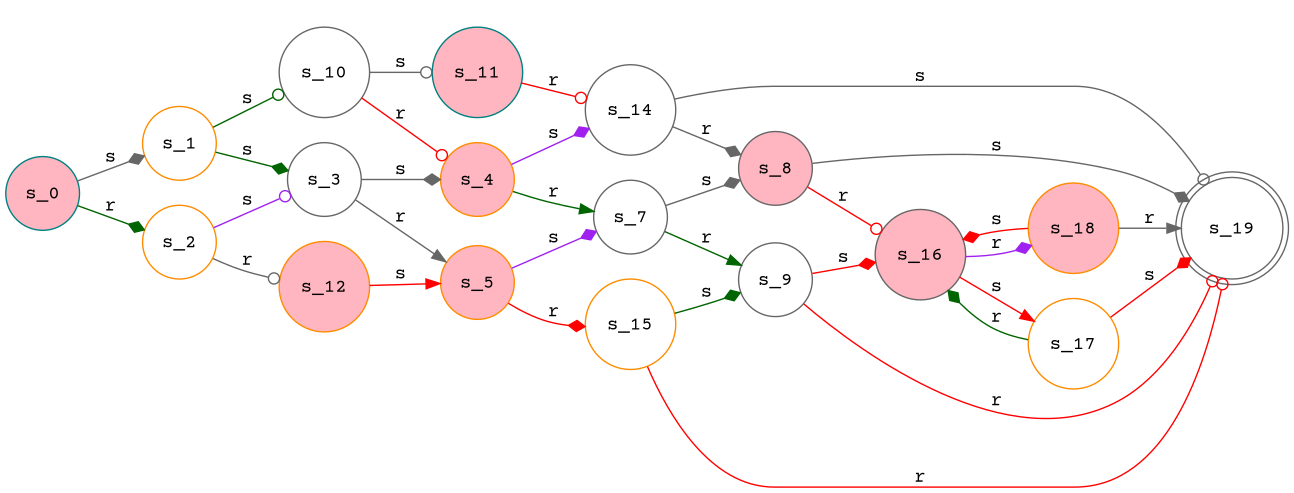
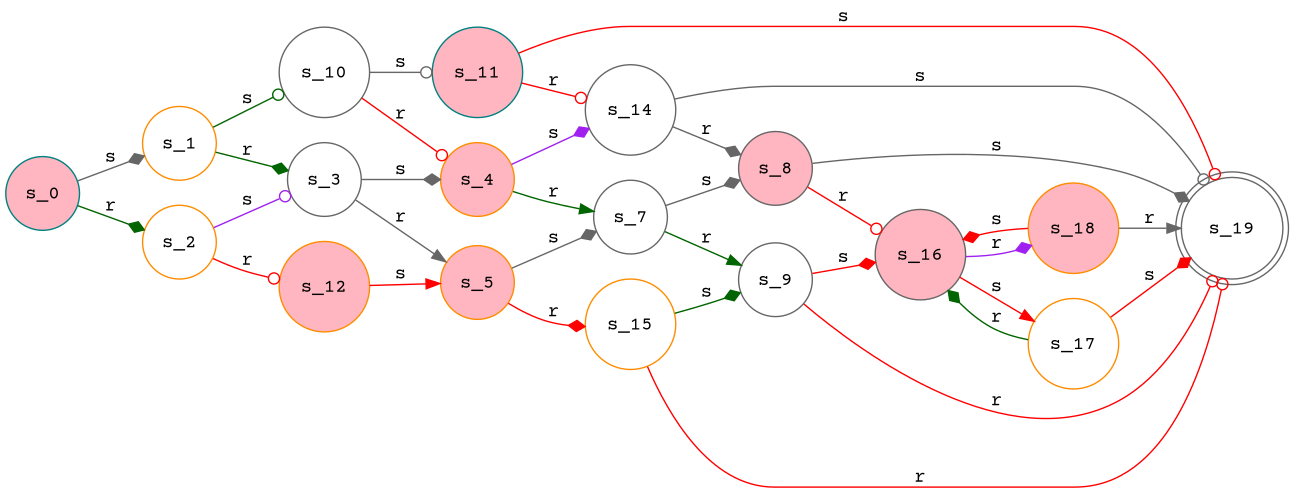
edge "s_11" -> "s_19": added, label "s"
edge "s_1" -> "s_3": label "s" -> "r"
edge "s_5" -> "s_7": color purple -> gray40
edge "s_2" -> "s_12": color gray40 -> red
